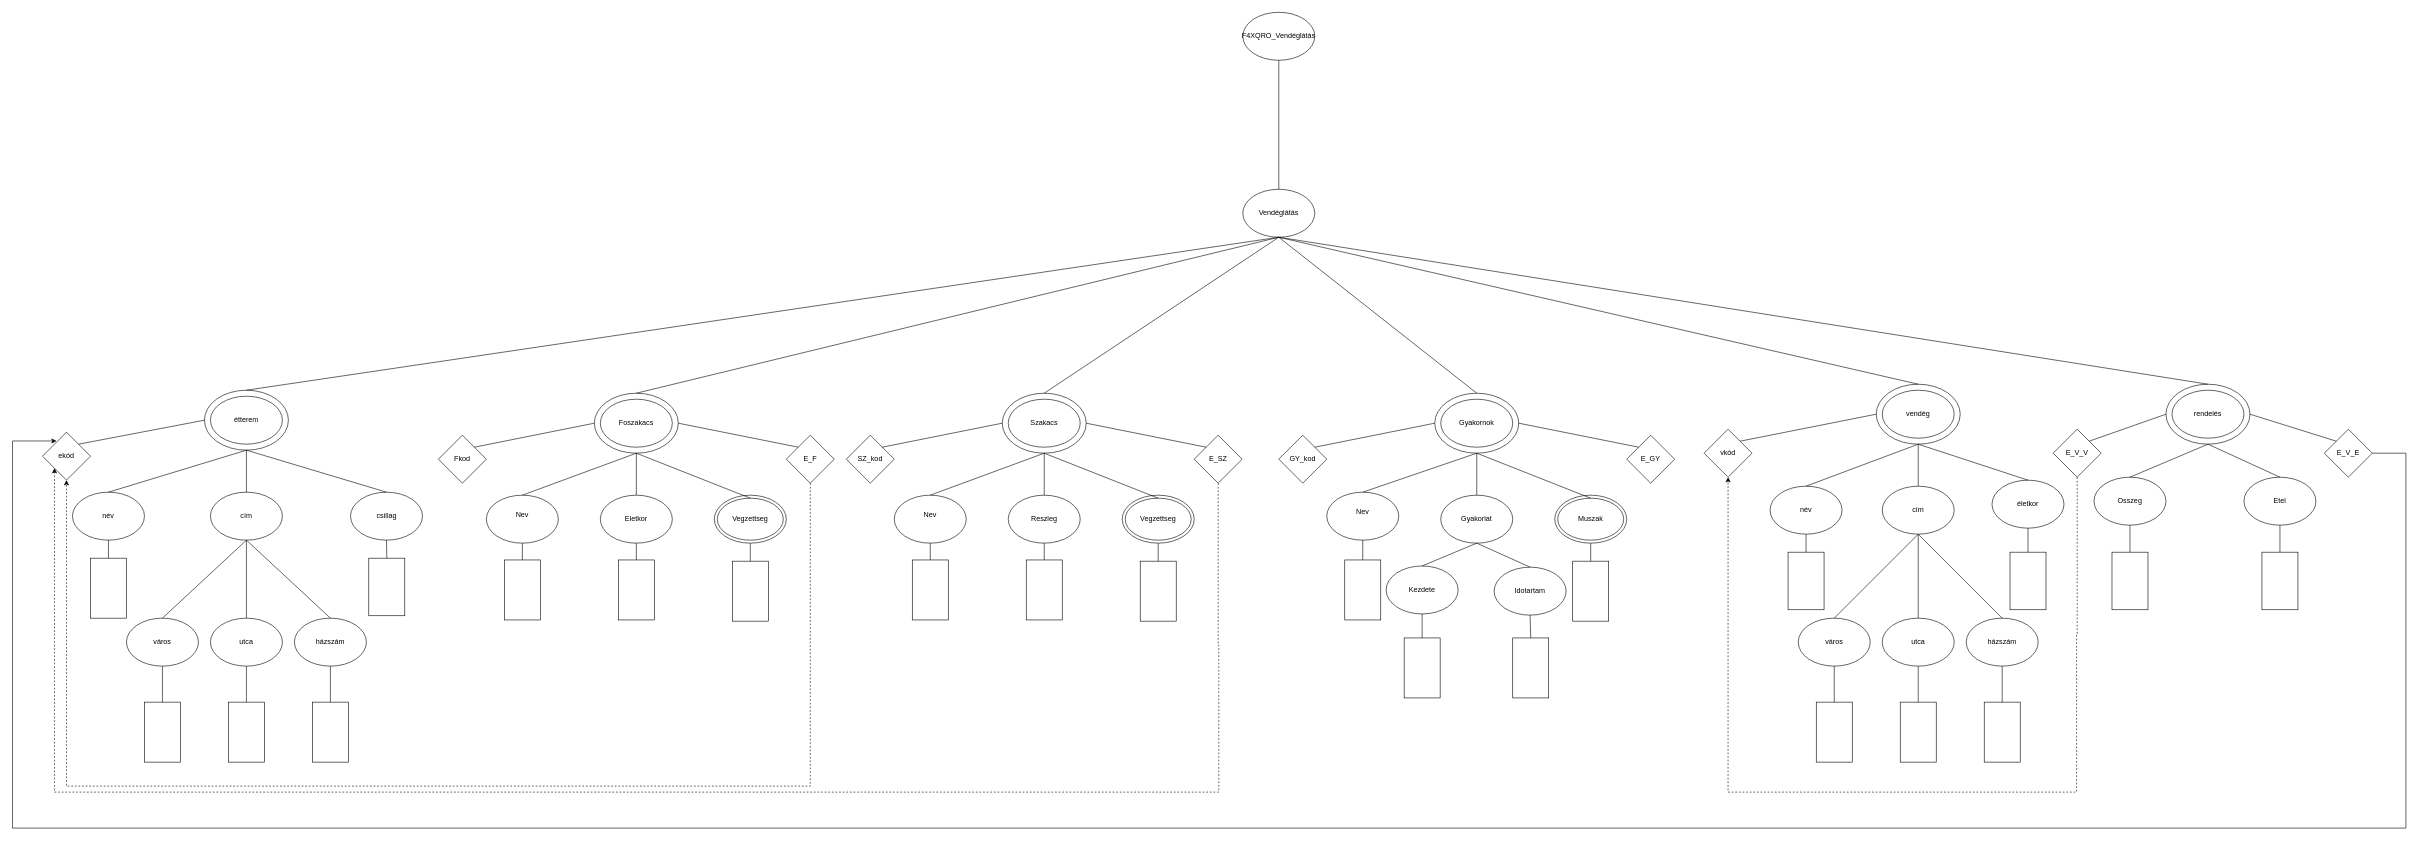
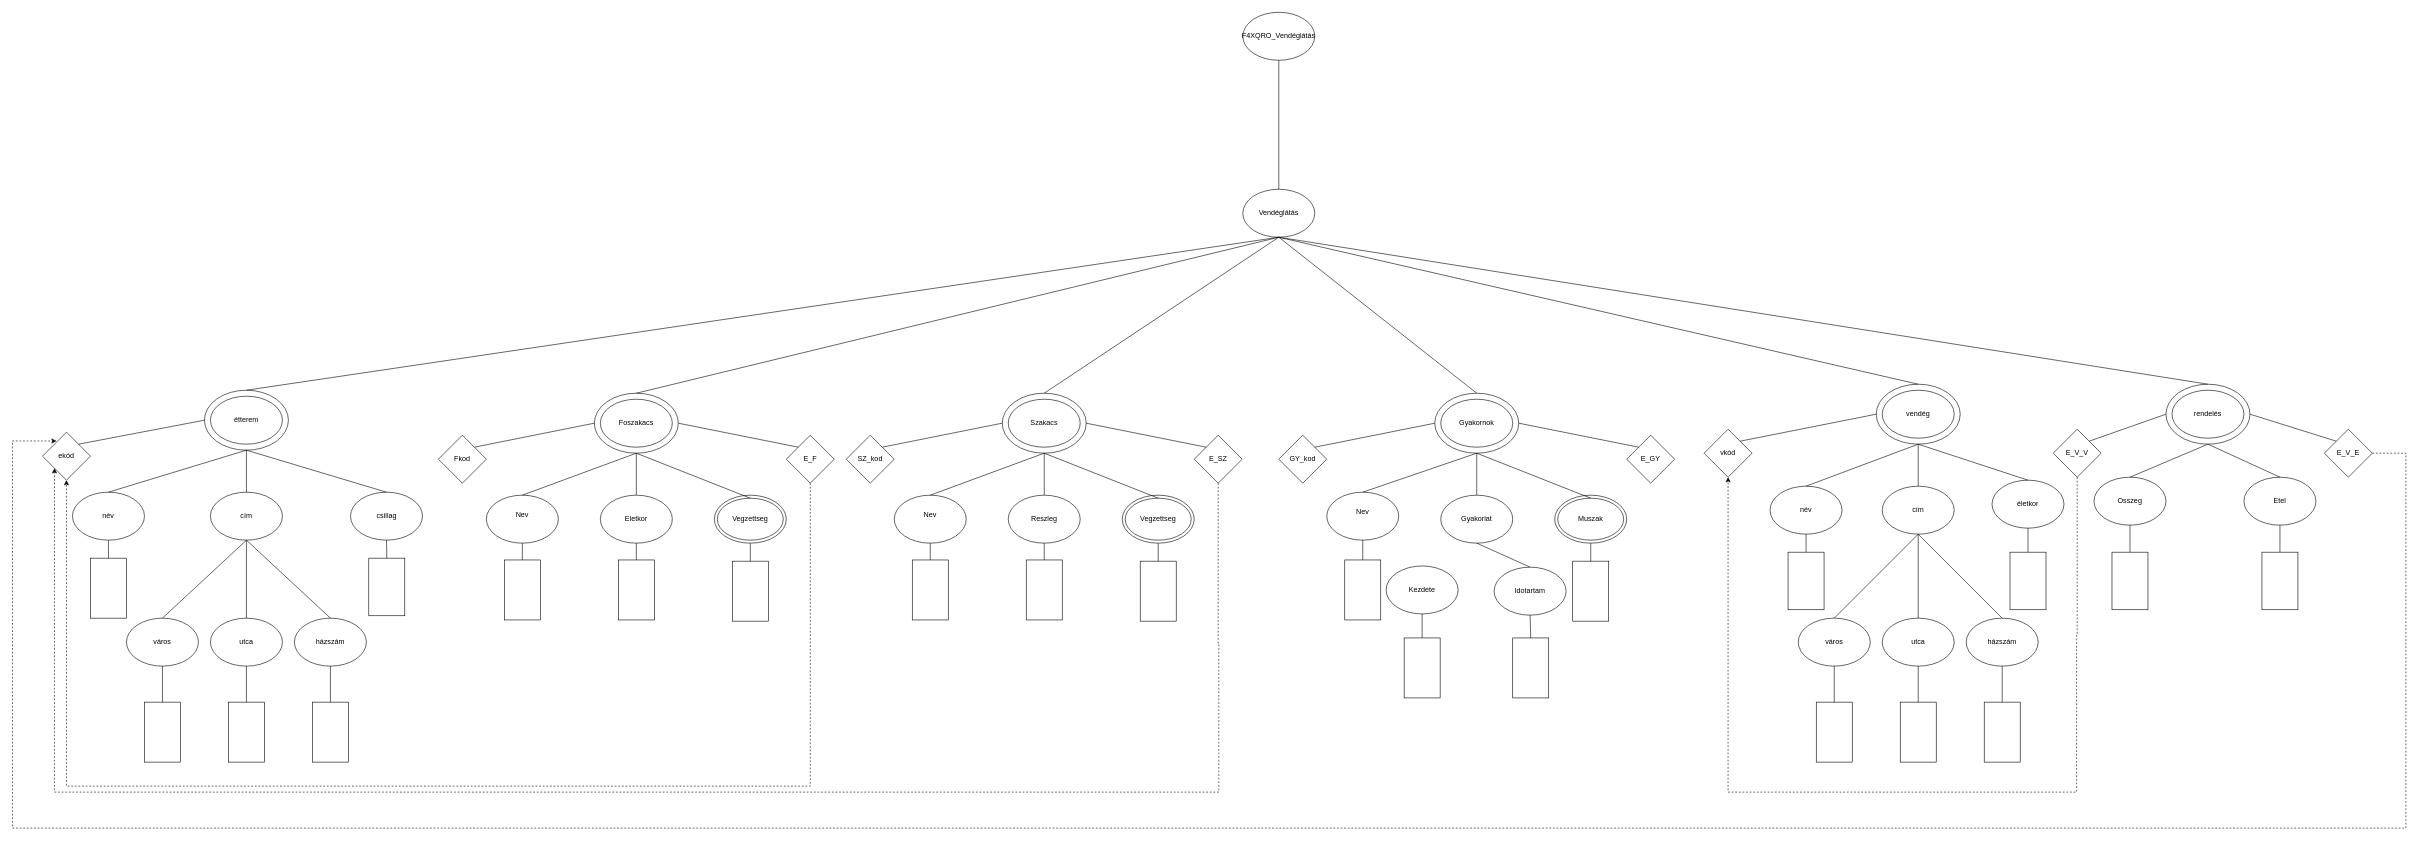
edge "Gyakorlat" -- "Kezdete": removed
edge "E_V_E" -> "ekód": style solid -> dashed
